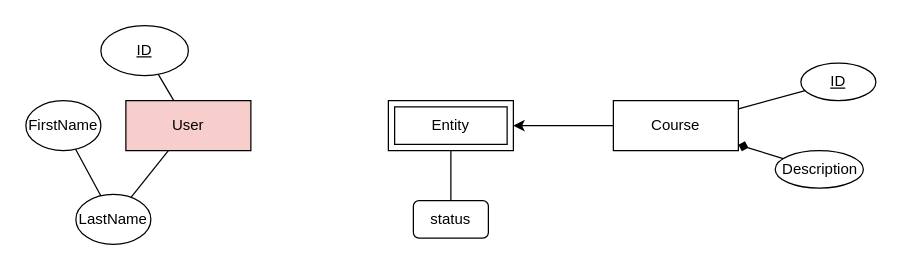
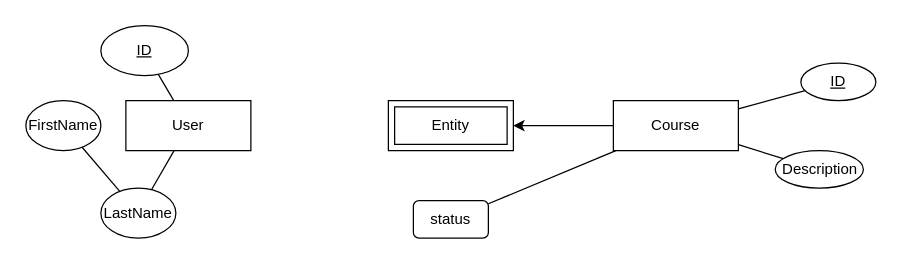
node "User": fillcolor #f8cecc -> #ffffff
edge "Description" -> "Course": arrowhead diamond -> none
edge "Entity" -- "status": now "Course" -- "status"
node "LastName": moved (113, 219) -> (138, 213)
